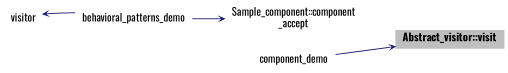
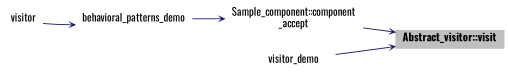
edge "behavioral_patterns_demo" -> "visitor": reversed
edge "Sample_component::component _accept" -> "Abstract_visitor::visit": added
node "component_demo": label "component_demo" -> "visitor_demo"
